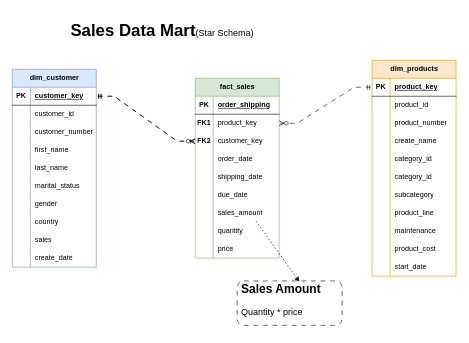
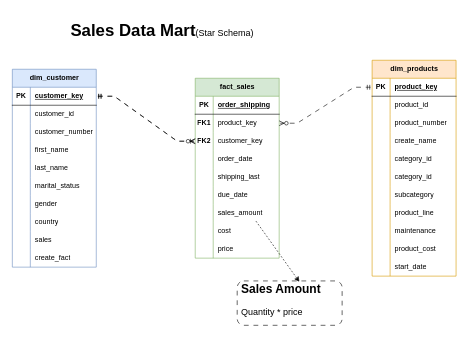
node "shipping_date": label "shipping_date" -> "shipping_last"
node "quantity": label "quantity" -> "cost"
node "create_date": label "create_date" -> "create_fact"
